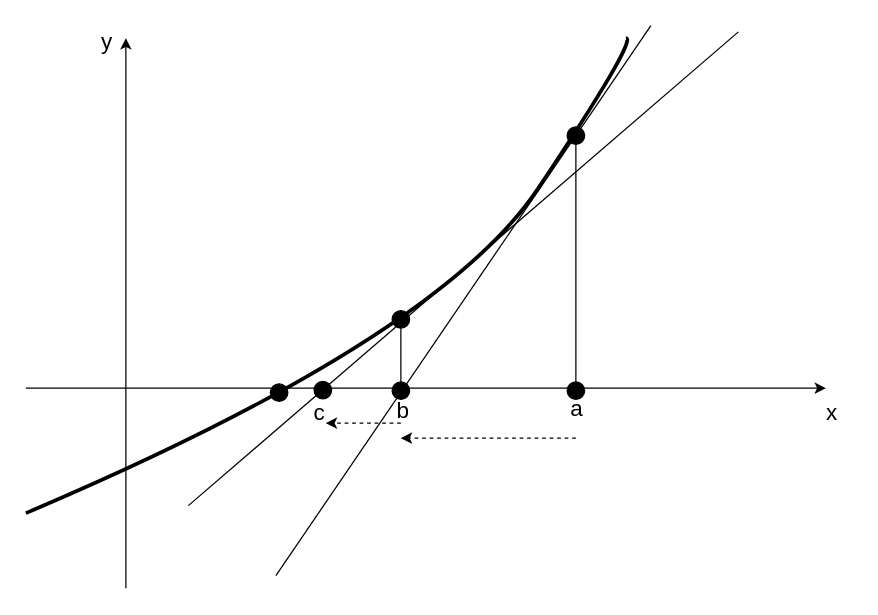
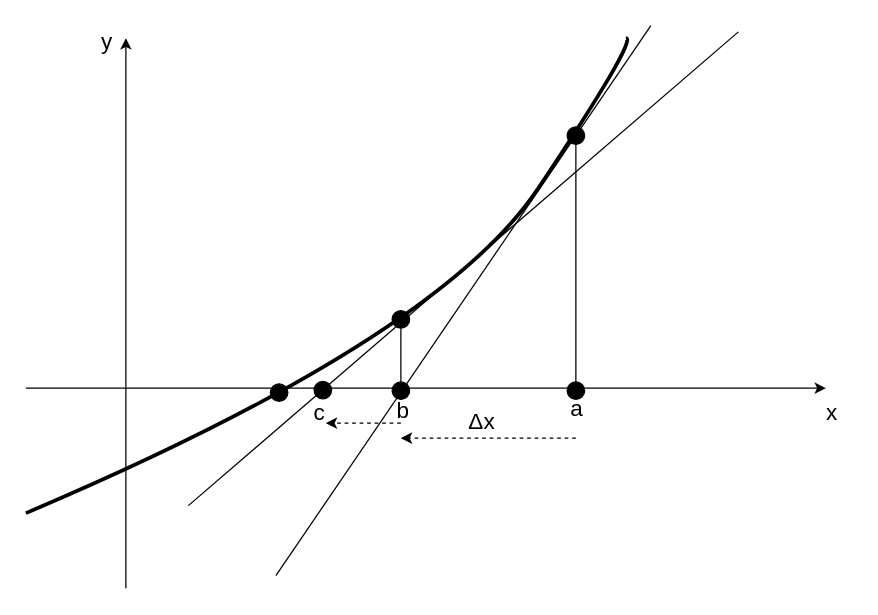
node "Δx": added
